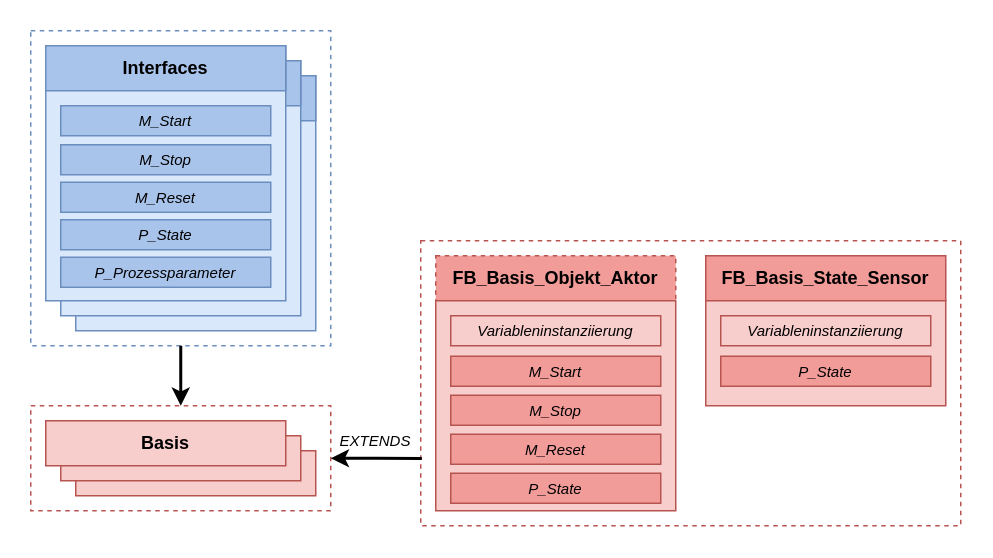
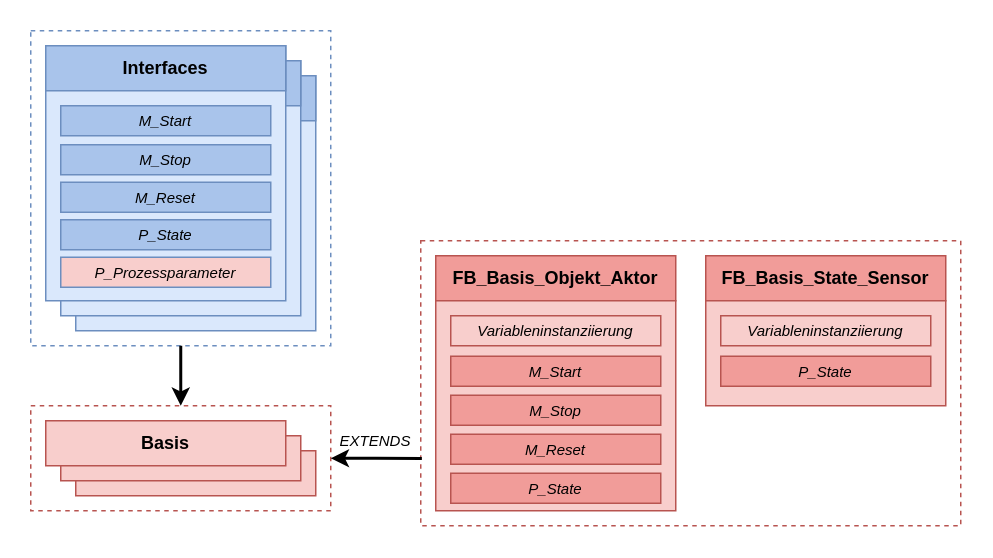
node "P_Prozessparameter": fillcolor #a9c4eb -> #f8cecc
node "FB_Basis_Objekt_Aktor": style dashed -> solid
